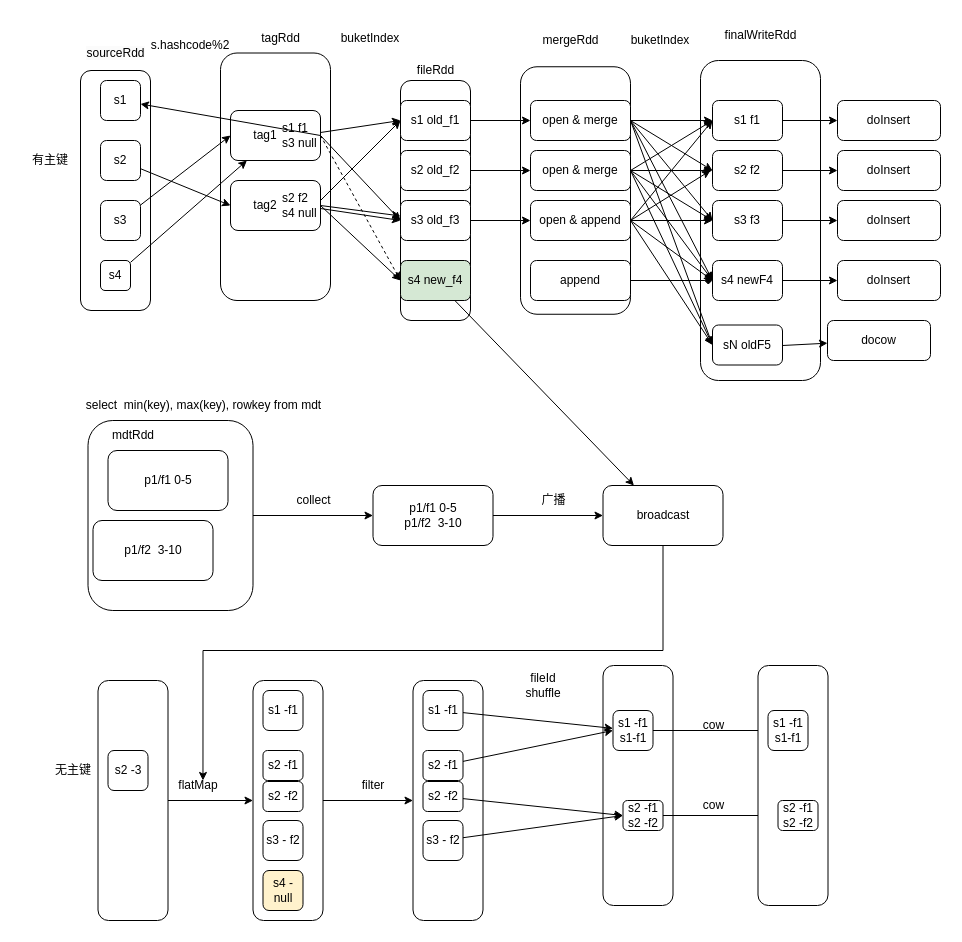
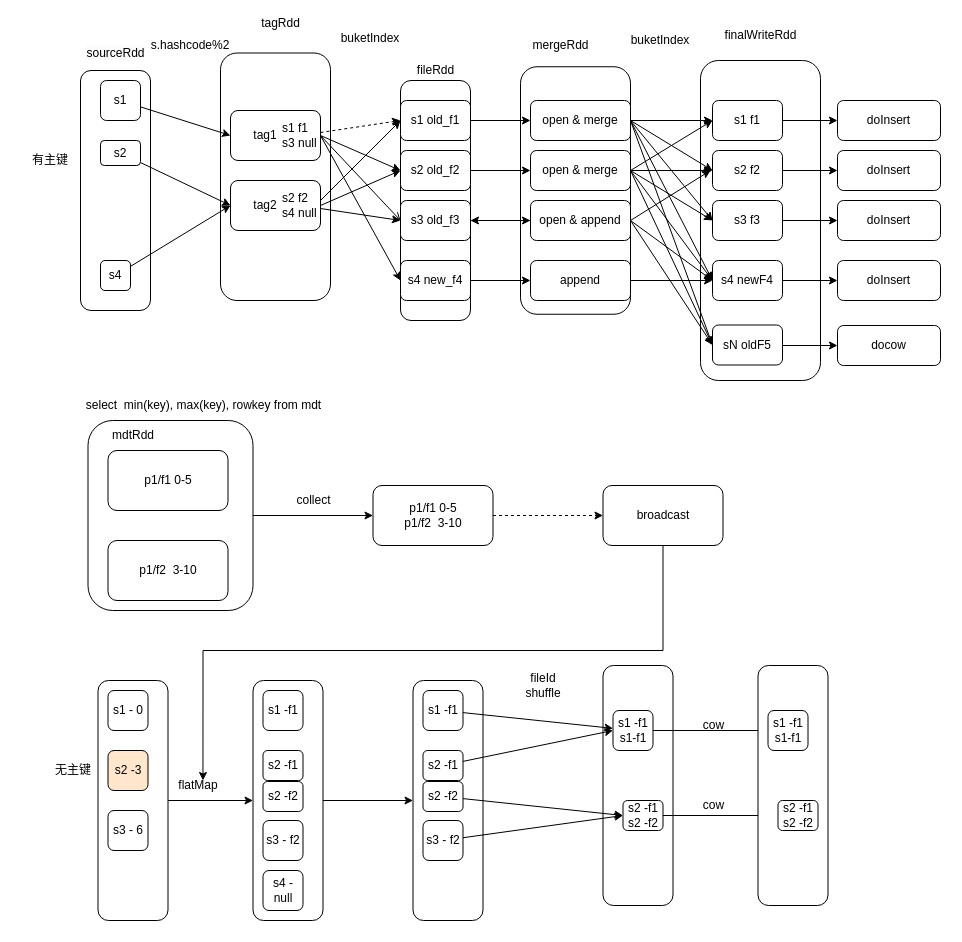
node "tagRdd": moved (281, 38) -> (281, 23)
node "mergeRdd": moved (571, 41) -> (561, 46)
edge "s1" -> "tag1": added
edge "s1 f1 s3 null" -> "s1": now "s1 f1 s3 null" -> "s2 old_f2"
edge "s1 f1 s3 null" -> "s1 old_f1": style solid -> dashed
node "s2": size 40x40 -> 40x25
edge "open & append" -> "s1 f1": removed
edge "s3" -> "tag1": removed
edge "s1 f1 s3 null" -> "s4 new_f4": style dashed -> solid
edge "s2 f2 s4 null" -> "s3 old_f3": now "s2 f2 s4 null" -> "s2 old_f2"
edge "s1 f1 s3 null" -> "s3 old_f3": arrowhead classic -> open
edge "s4" -> "tag1": now "s4" -> "tag2"
node "s3": removed
edge "open & append" -> "s3 f3": now "open & append" -> "s3 old_f3"
edge "s2 f2 s4 null" -> "s4 new_f4": removed
node "s4 new_f4": fillcolor #d5e8d4 -> #ffffff
edge "append" -> "s4 newF4": arrowhead diamond -> classic
node "docow": moved (879, 341) -> (889, 346)
edge "s4 new_f4" -> "broadcast": now "s4 new_f4" -> "append"
node "广播": removed
edge "p1/f1 0-5 p1/f2 3-10" -> "broadcast": style solid -> dashed
node "p1/f2 3-10": moved (153, 551) -> (168, 571)
node "s1 - 0": added
node "s2 -3": fillcolor #ffffff -> #ffe6cc
node "filter": removed
node "s3 - 6": added
node "s4 -null": fillcolor #fff2cc -> #ffffff
